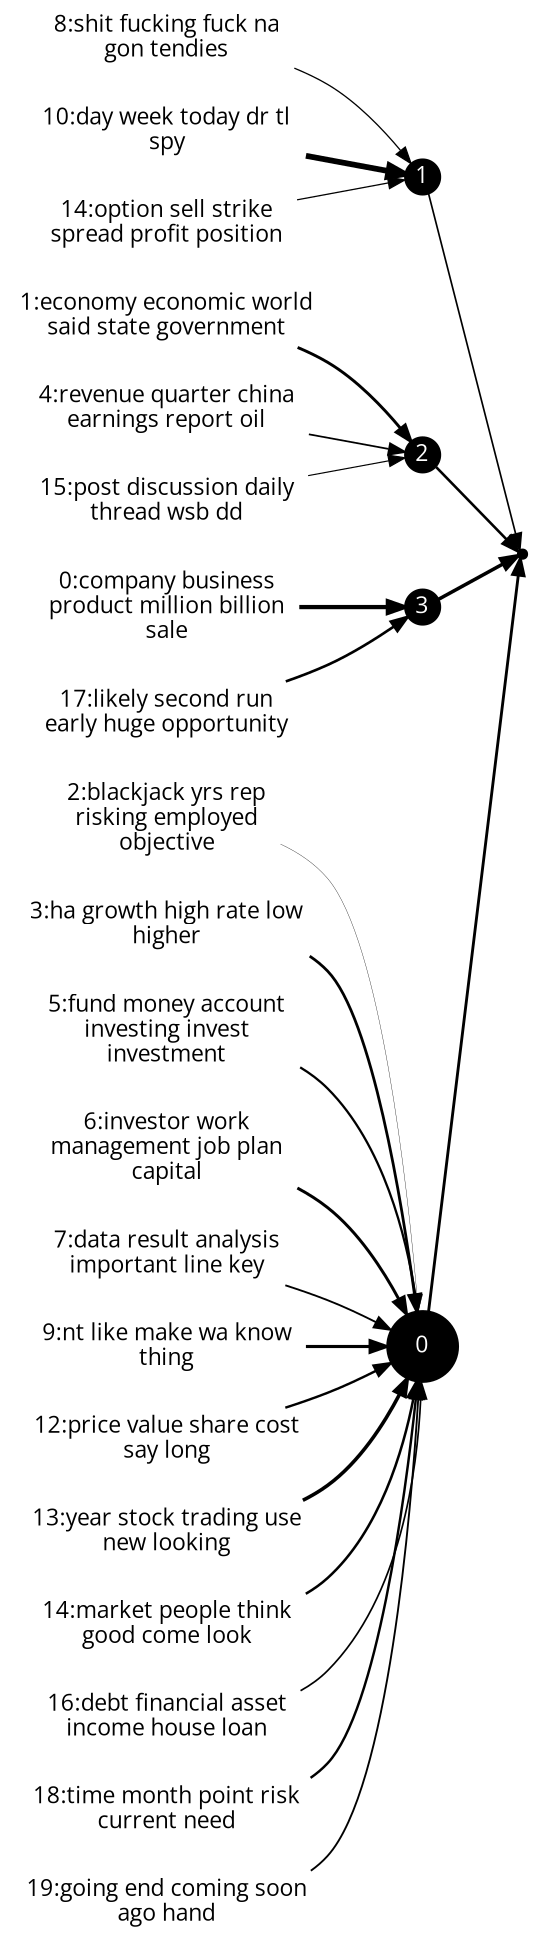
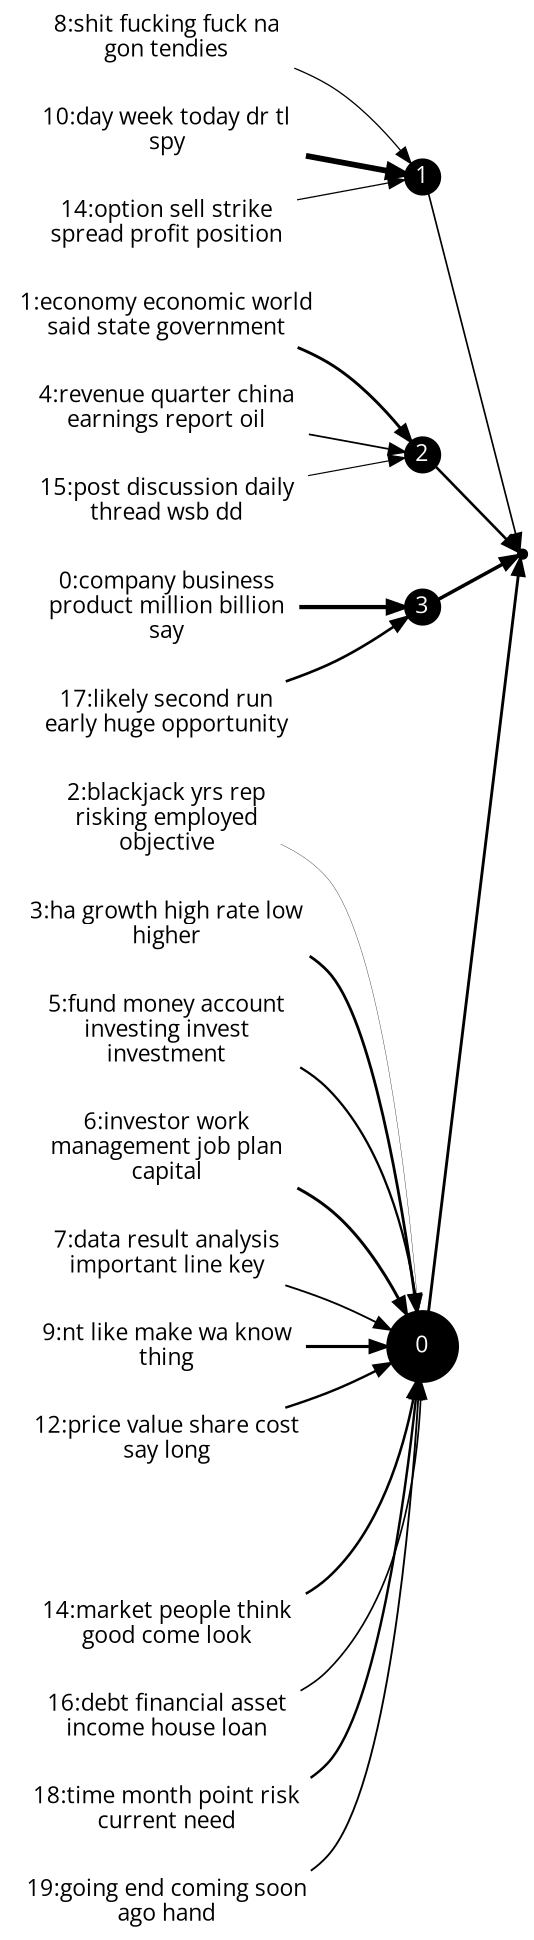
node "0:company business product million billion sale": label "0:company business product million billion sale" -> "0:company business product million billion say"
node "13:year stock trading use new looking": removed
